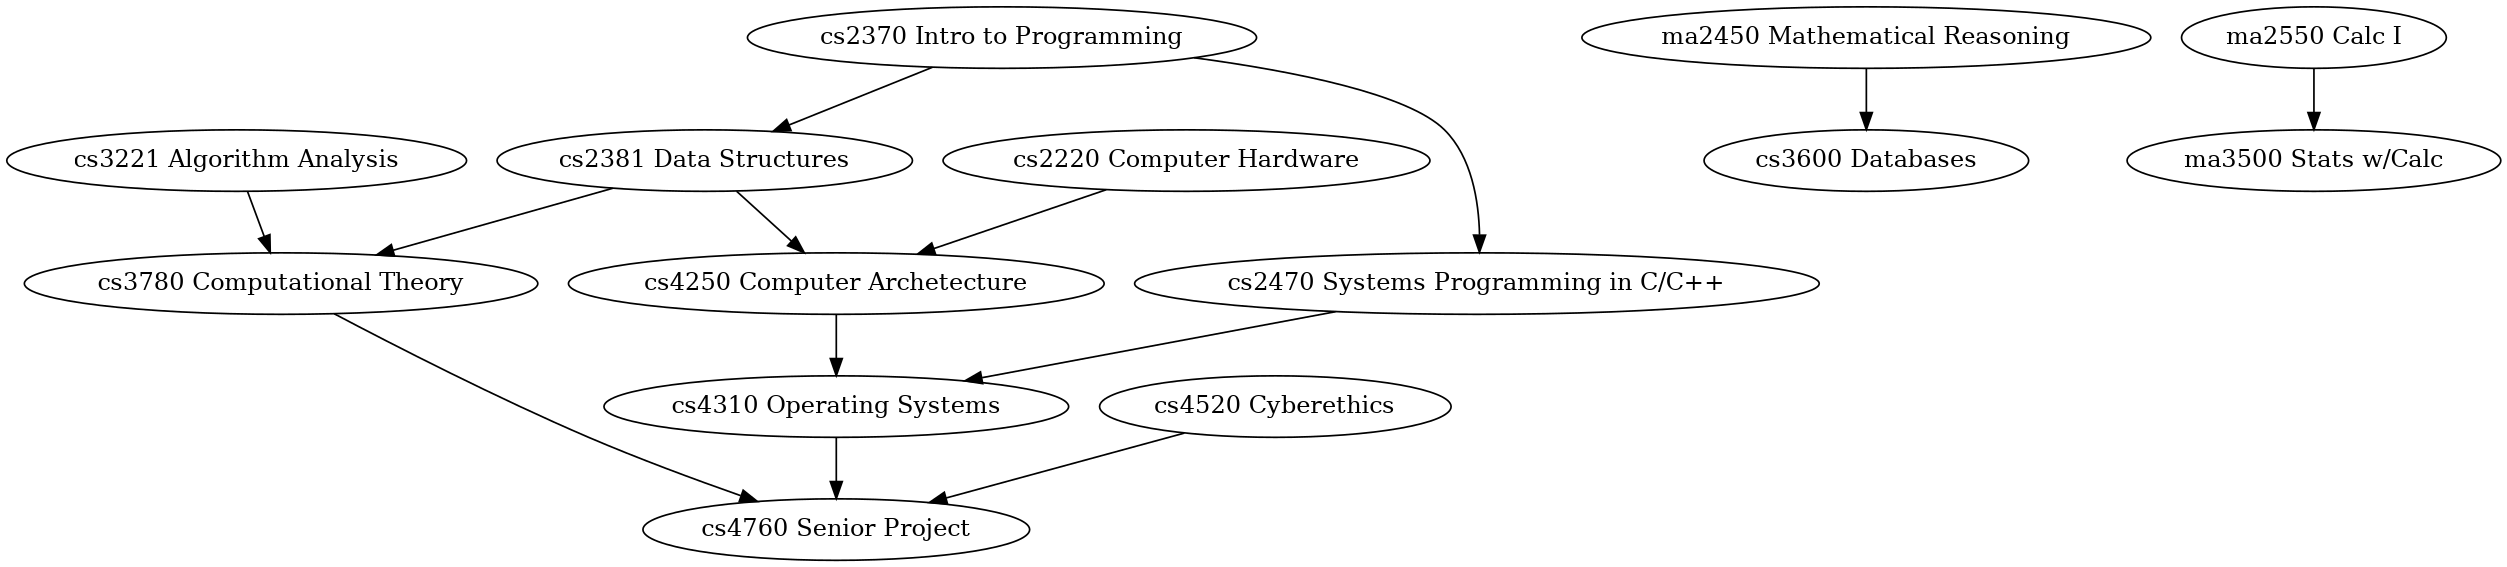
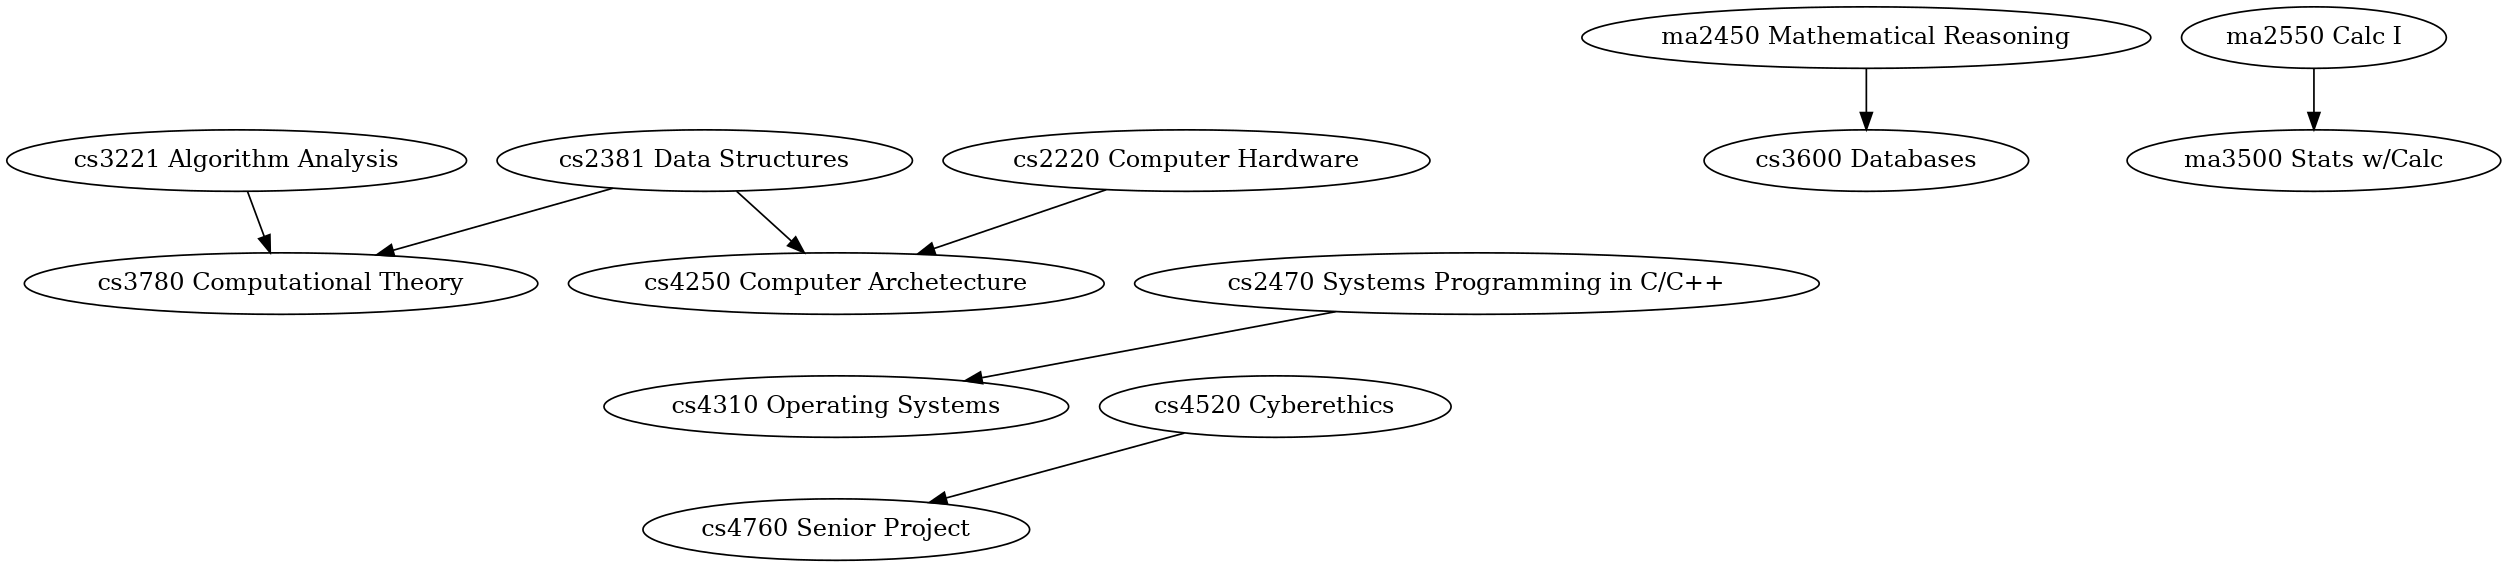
node "cs2370 Intro to Programming": removed
edge "cs4250 Computer Archetecture" -> "cs4310 Operating Systems": removed
edge "cs3780 Computational Theory" -> "cs4760 Senior Project": removed
edge "cs4310 Operating Systems" -> "cs4760 Senior Project": removed
